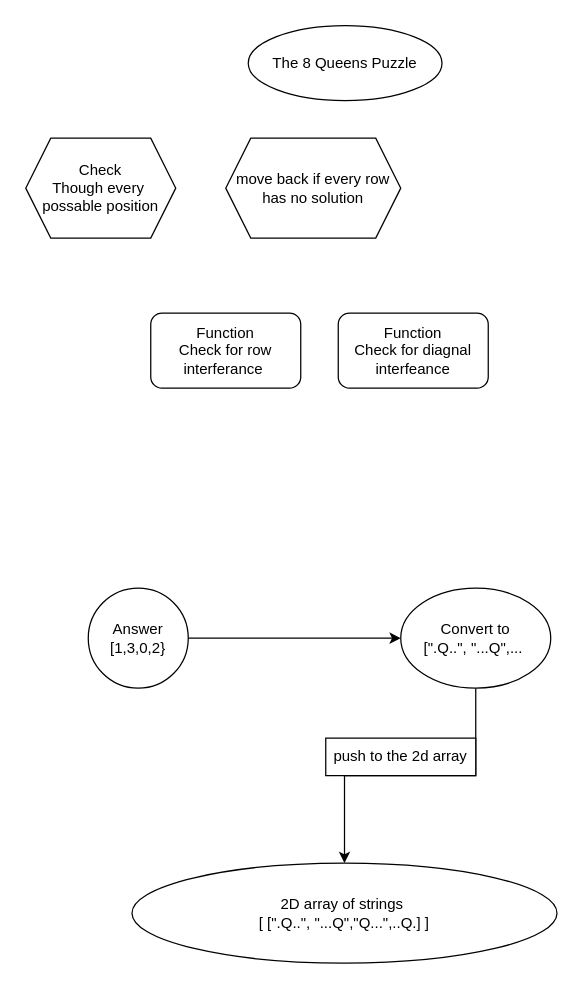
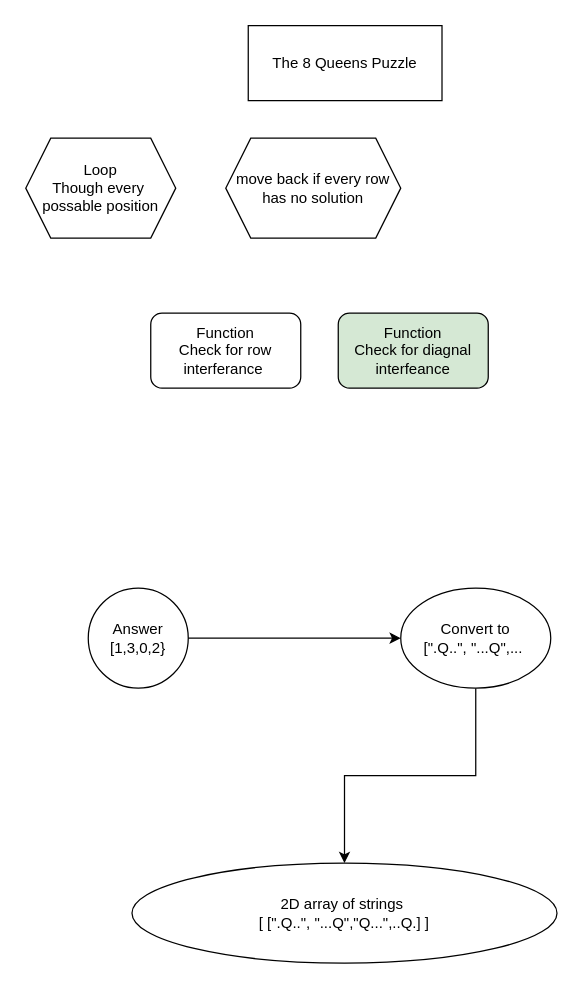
node "The 8 Queens Puzzle": shape ellipse -> rectangle
node "Check Though every possable position": label "Check Though every possable position" -> "Loop Though every possable position"
node "Function Check for diagnal interfeance": fillcolor #ffffff -> #d5e8d4
node "push to the 2d array": removed
